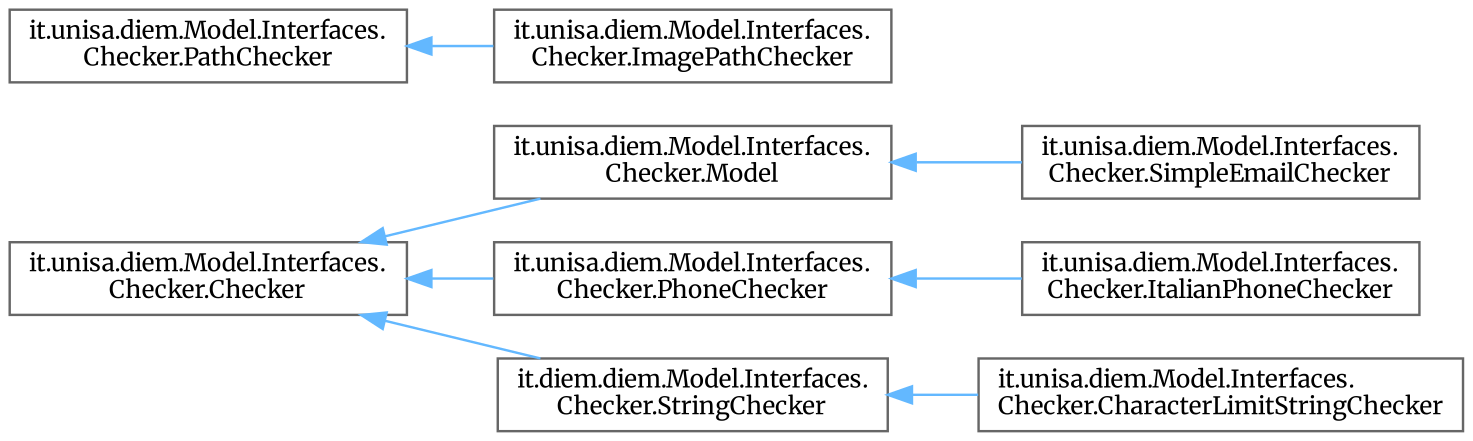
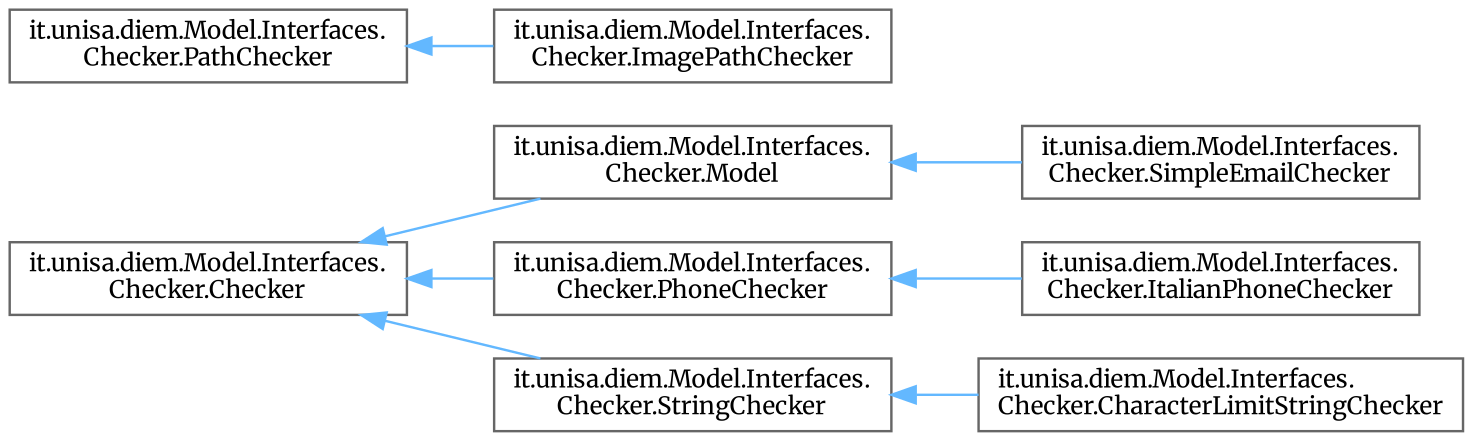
node "it.diem.diem.Model.Interfaces. Checker.StringChecker": label "it.diem.diem.Model.Interfaces. Checker.StringChecker" -> "it.unisa.diem.Model.Interfaces. Checker.StringChecker"
